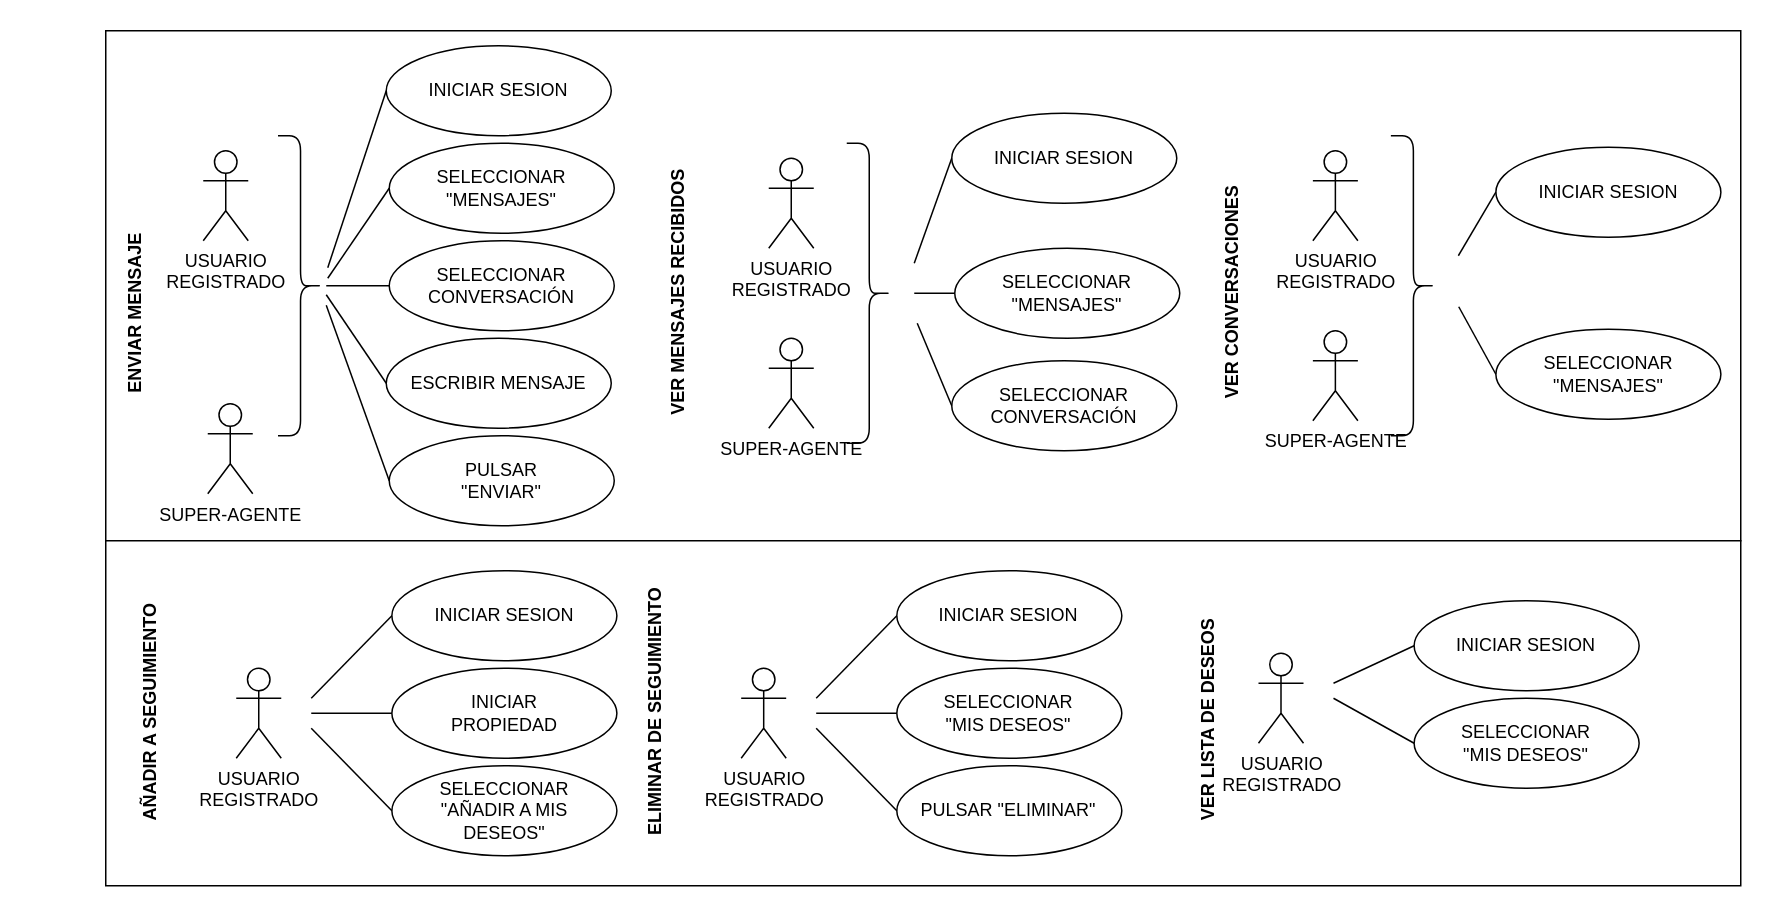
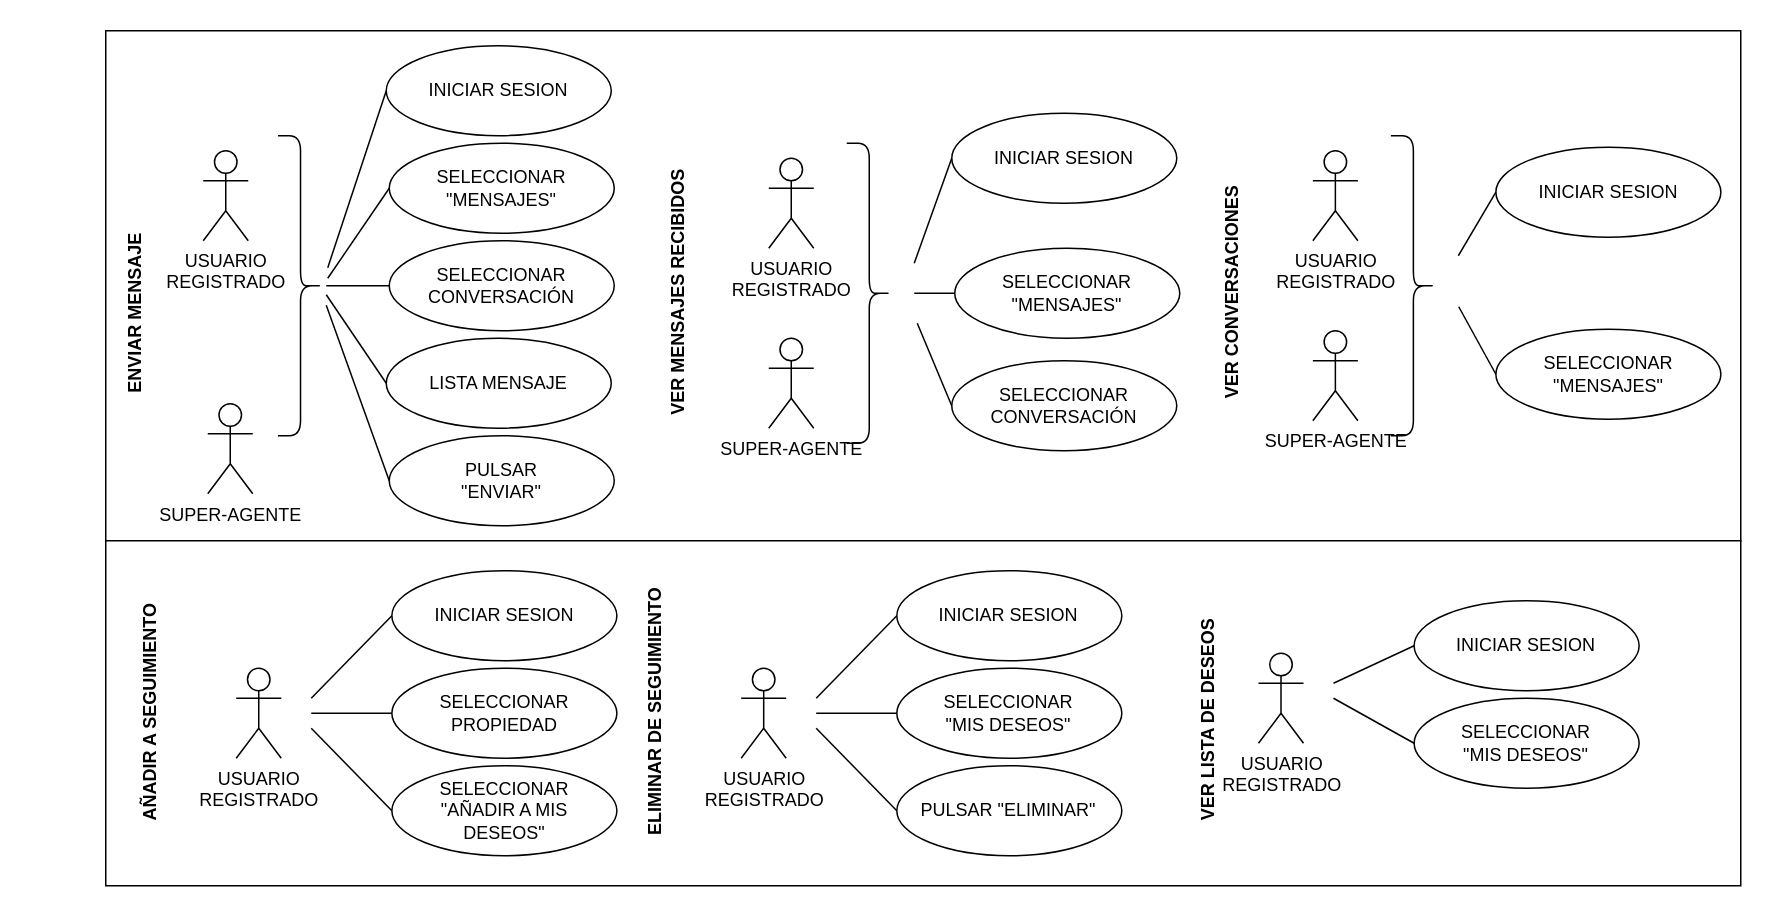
node "ESCRIBIR MENSAJE": label "ESCRIBIR MENSAJE" -> "LISTA MENSAJE"
node "INICIAR PROPIEDAD": label "INICIAR PROPIEDAD" -> "SELECCIONAR PROPIEDAD"
